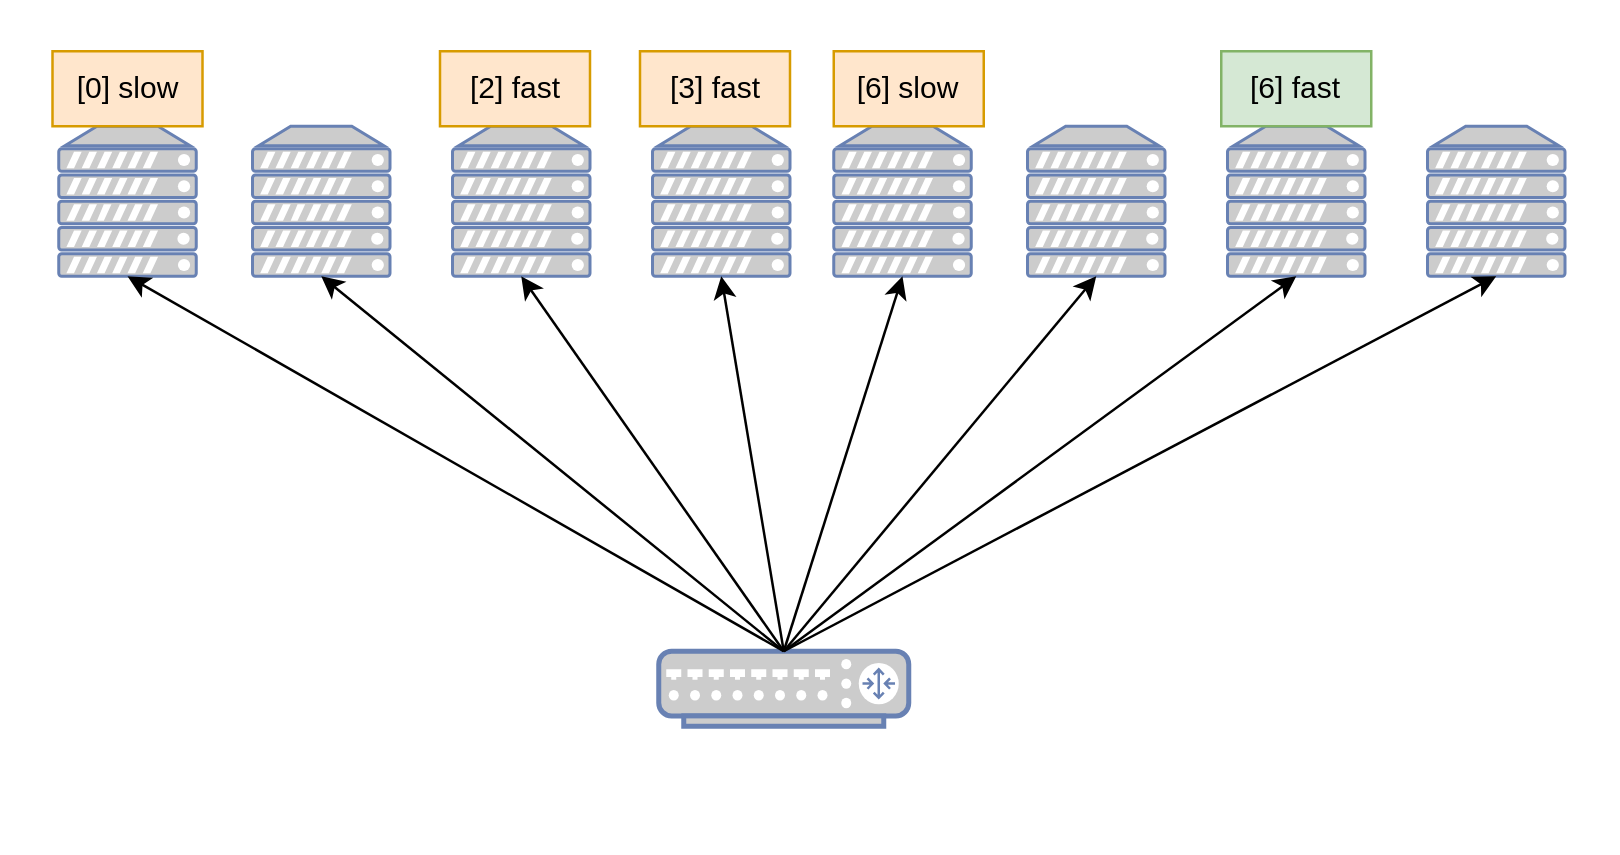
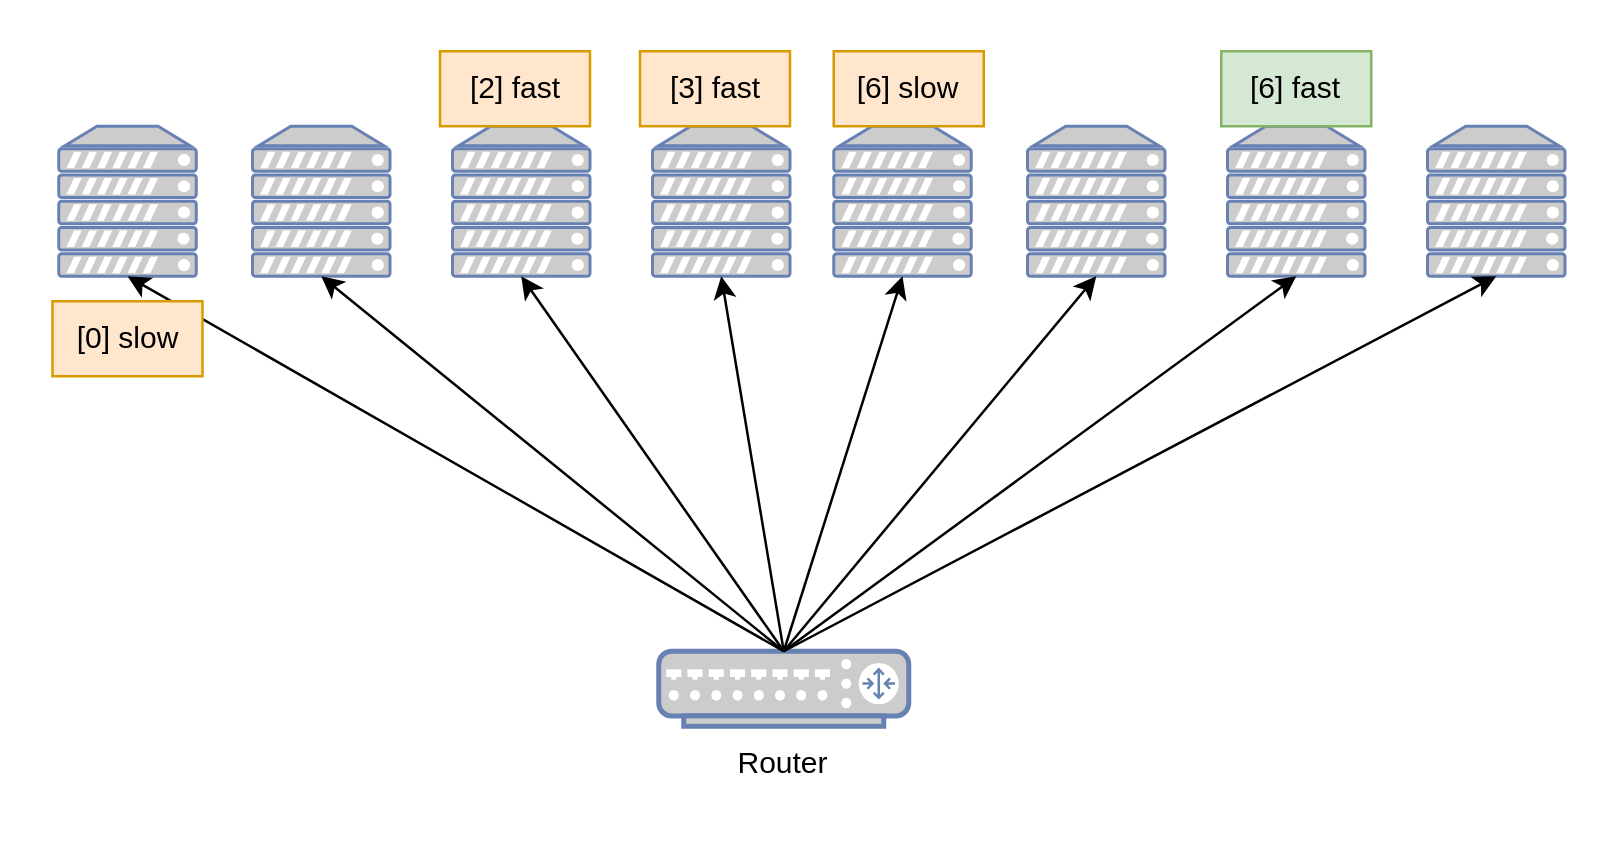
node "[0] slow": moved (128, 89) -> (128, 339)
node "Router": added
